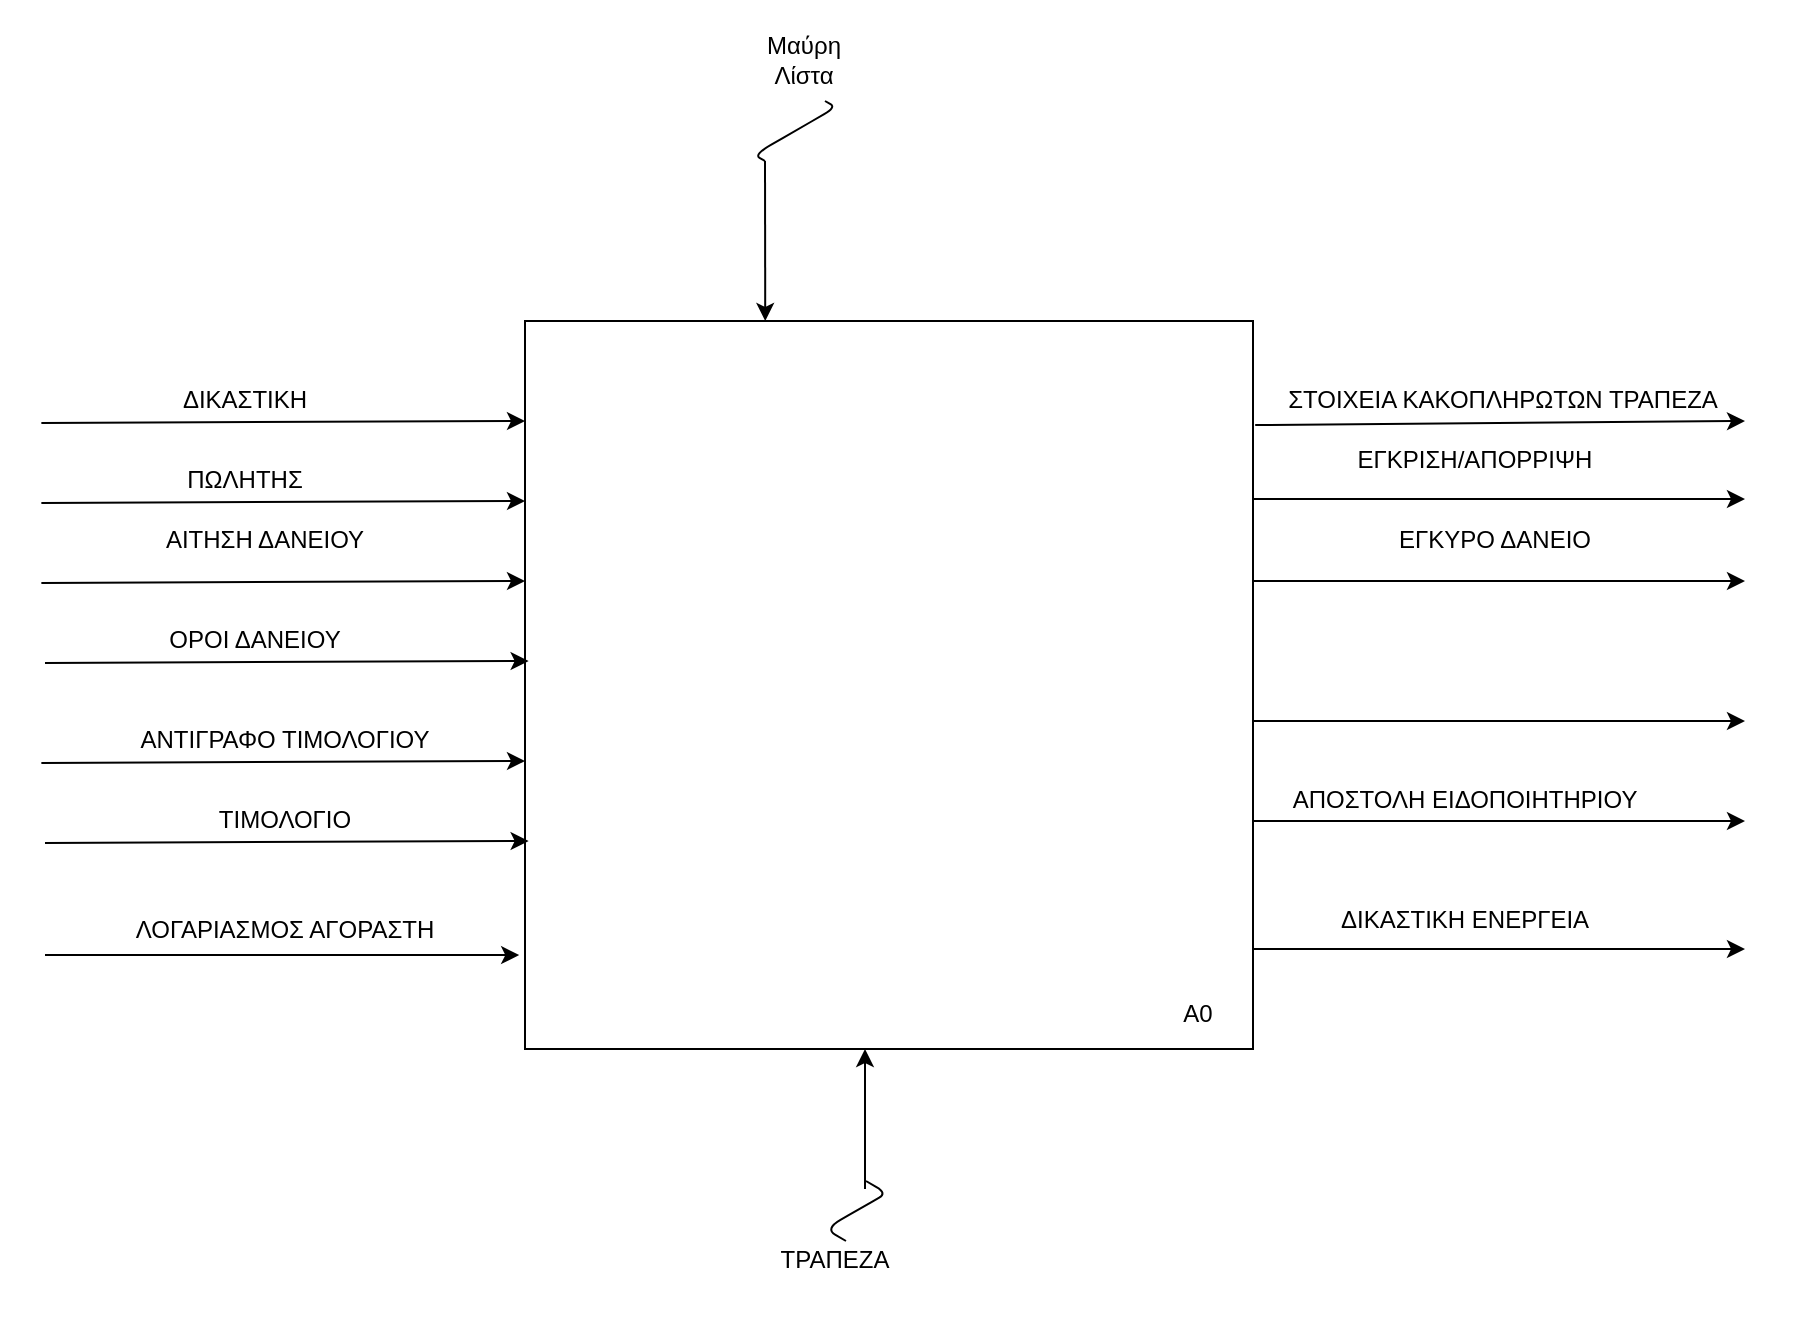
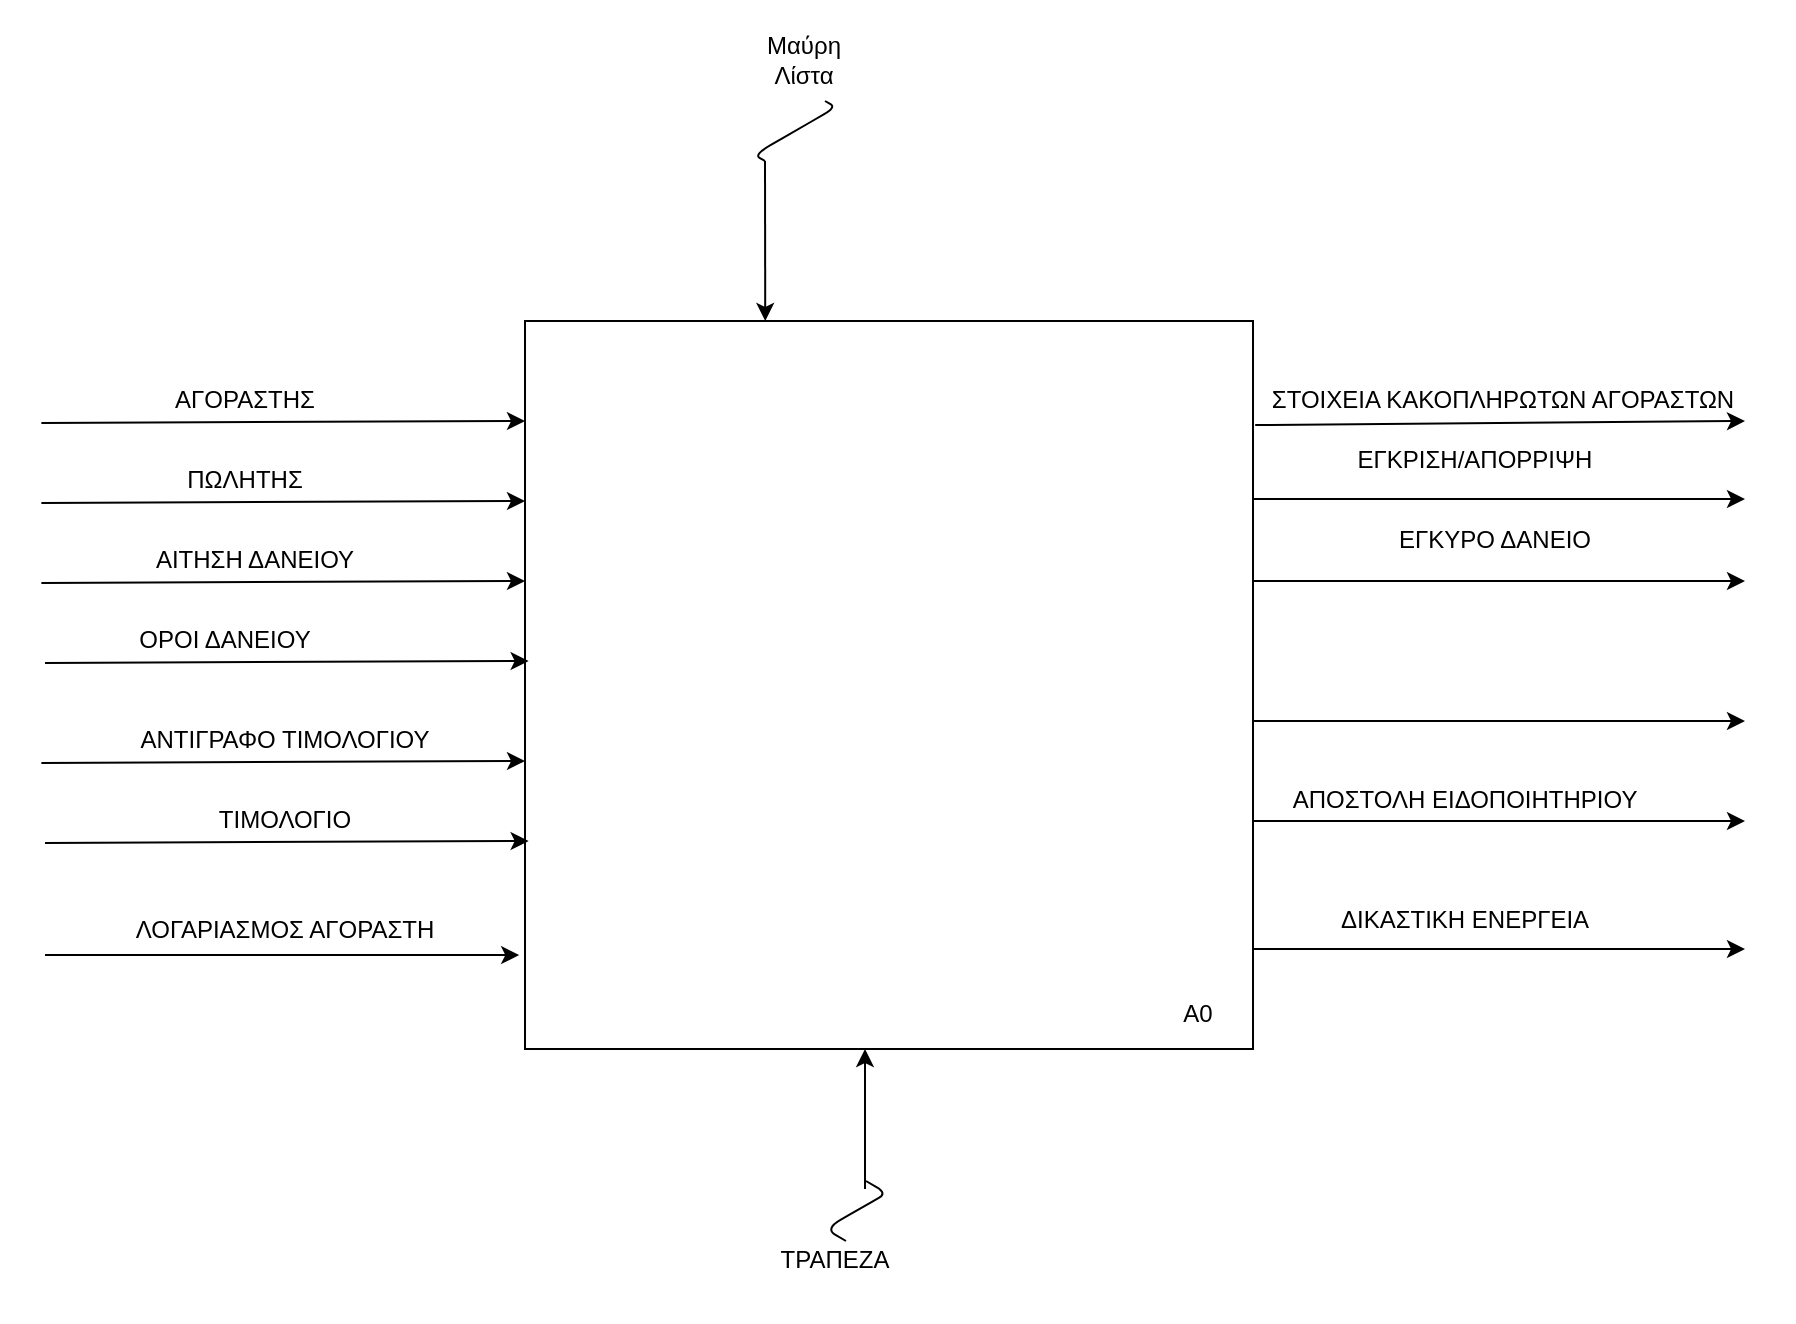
node "ΔΙΚΑΣΤΙΚΗ": label "ΔΙΚΑΣΤΙΚΗ" -> "ΑΓΟΡΑΣΤΗΣ"
node "ΣΤΟΙΧΕΙΑ ΚΑΚΟΠΛΗΡΩΤΩΝ ΤΡΑΠΕΖΑ": label "ΣΤΟΙΧΕΙΑ ΚΑΚΟΠΛΗΡΩΤΩΝ ΤΡΑΠΕΖΑ" -> "ΣΤΟΙΧΕΙΑ ΚΑΚΟΠΛΗΡΩΤΩΝ ΑΓΟΡΑΣΤΩΝ"
node "ΑΙΤΗΣΗ ΔΑΝΕΙΟΥ": moved (265, 541) -> (255, 561)
node "ΟΡΟΙ ΔΑΝΕΙΟΥ": moved (255, 641) -> (225, 641)
